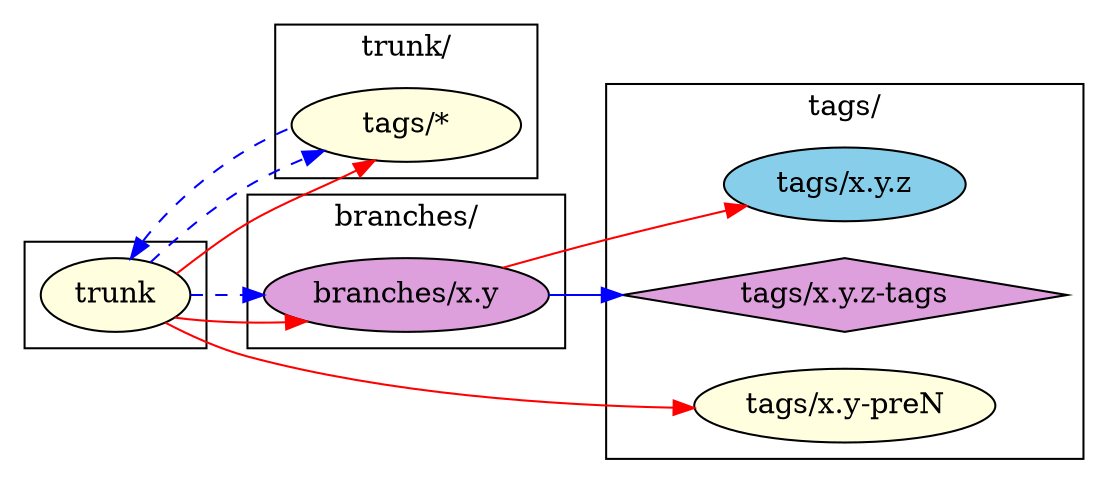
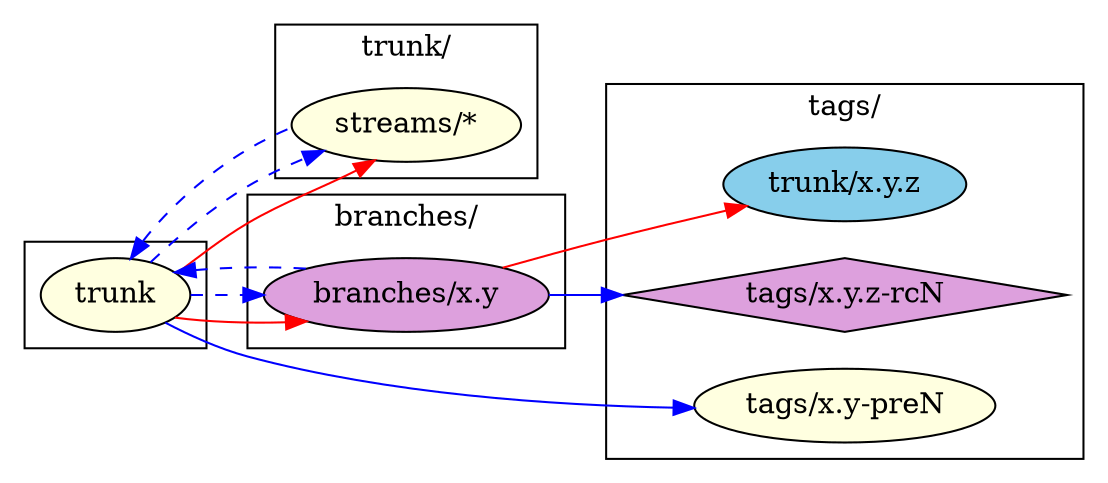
node "tags/*": label "tags/*" -> "streams/*"
node "tags/x.y.z": label "tags/x.y.z" -> "trunk/x.y.z"
edge "branches/x.y" -> "trunk": added
node "tags/x.y.z-tags": label "tags/x.y.z-tags" -> "tags/x.y.z-rcN"
edge "trunk" -> "tags/x.y-preN": color red -> blue
